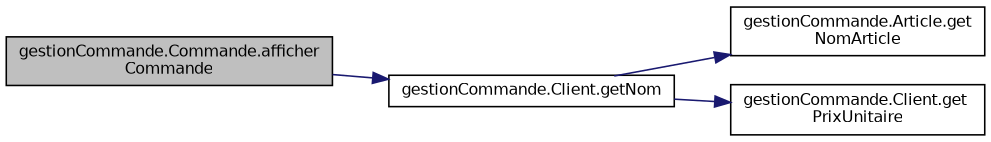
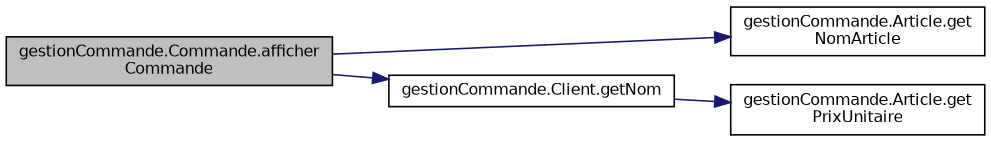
edge "gestionCommande.Client.getNom" -> "gestionCommande.Article.get NomArticle": now "gestionCommande.Commande.afficher Commande" -> "gestionCommande.Article.get NomArticle"
node "gestionCommande.Client.get PrixUnitaire": label "gestionCommande.Client.get PrixUnitaire" -> "gestionCommande.Article.get PrixUnitaire"
